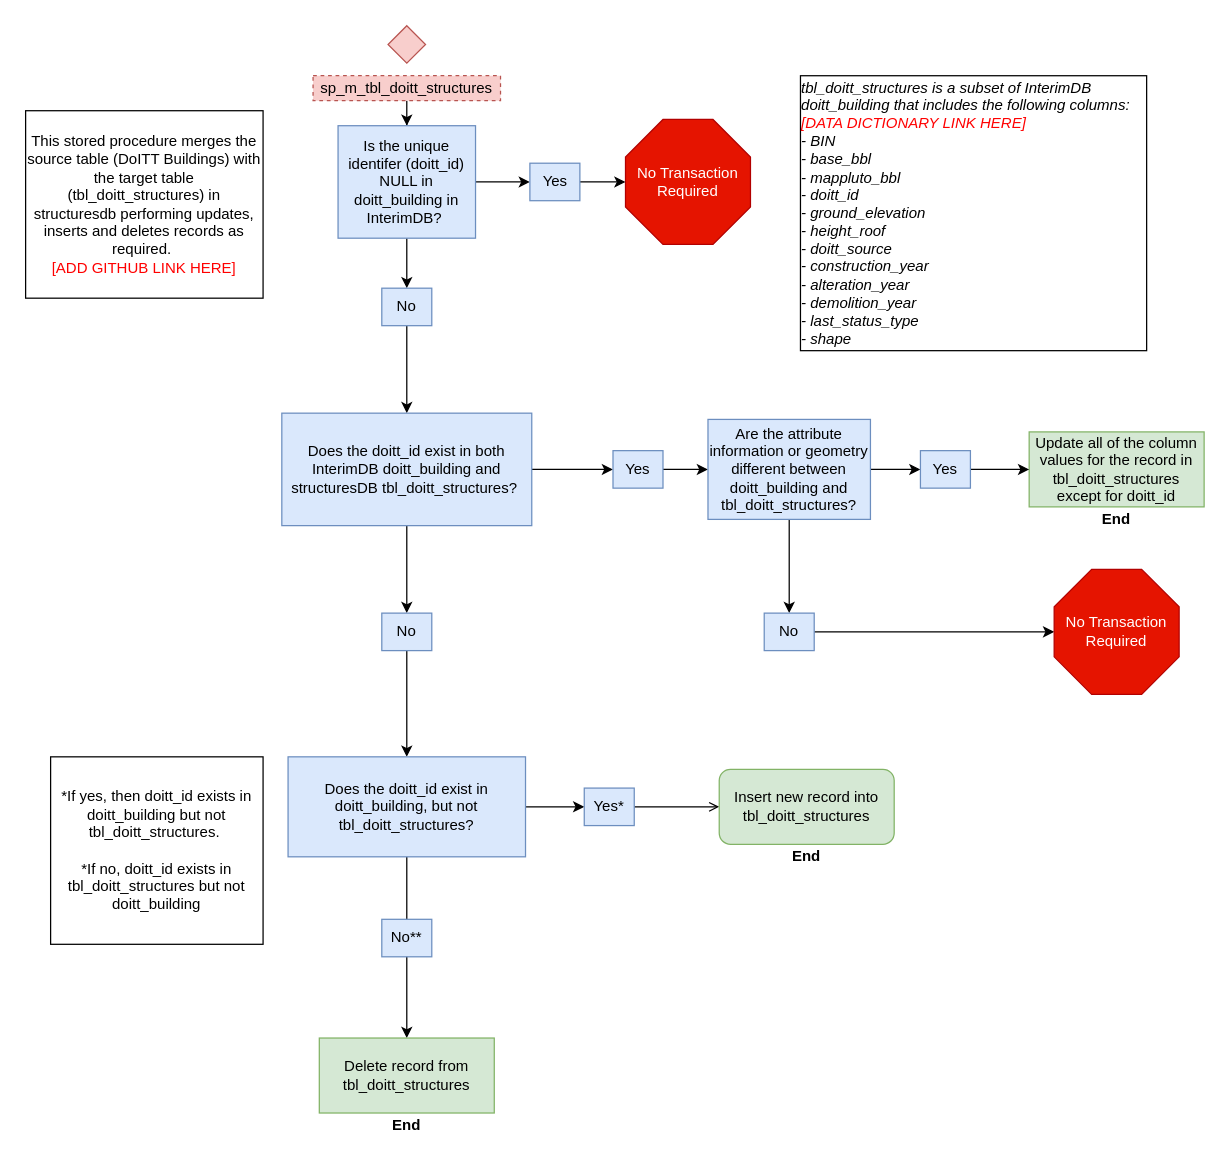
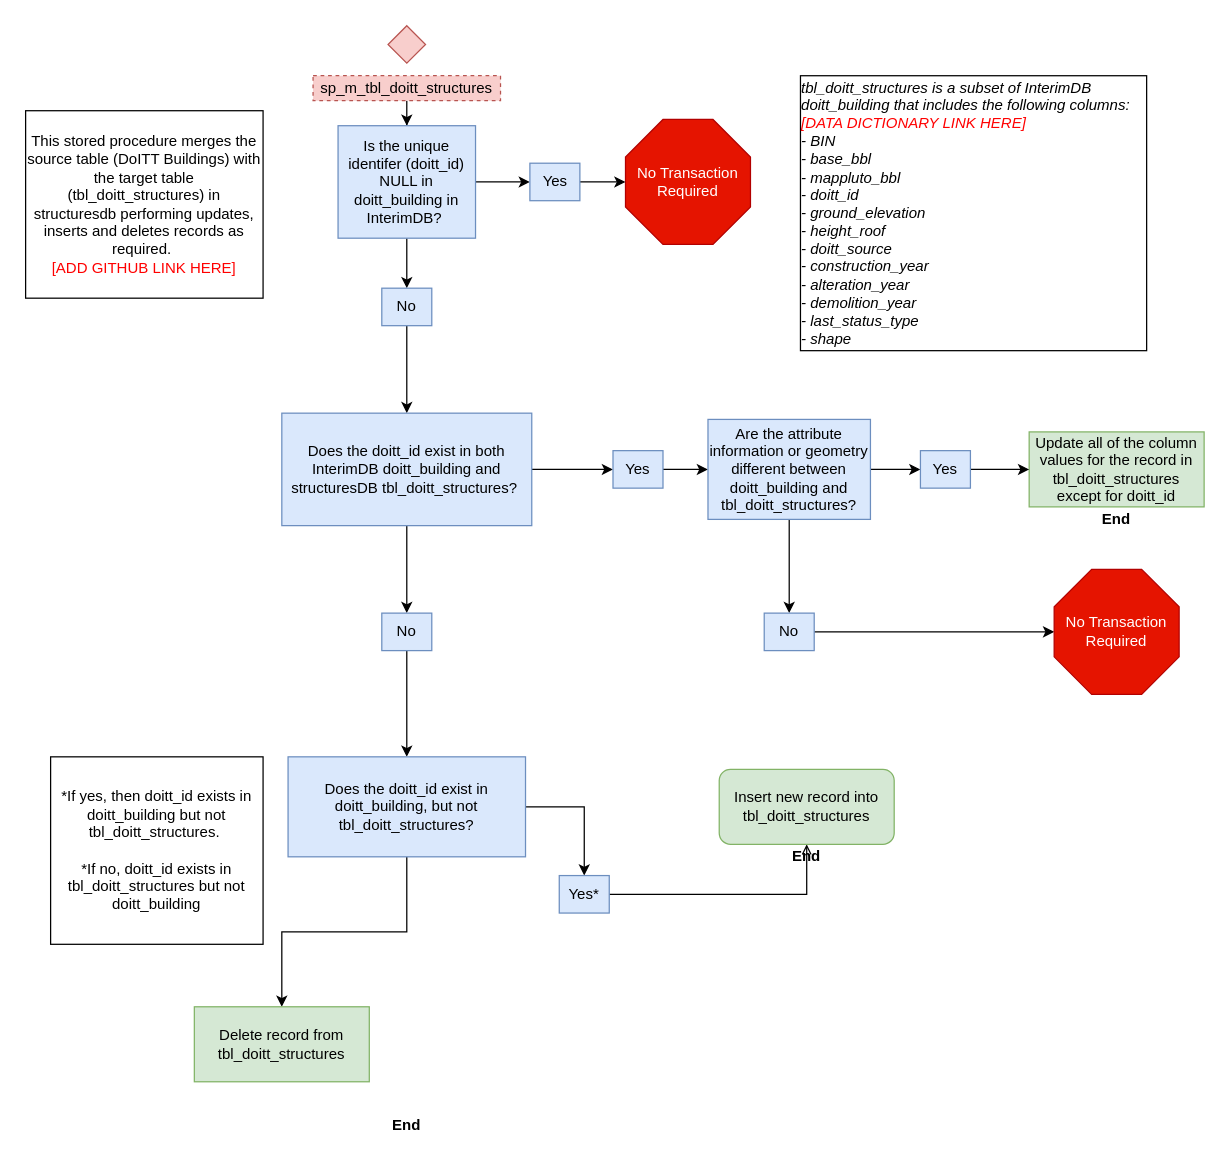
node "Yes*": moved (609, 807) -> (584, 894)
node "No**": removed
node "Delete record from tbl_doitt_structures": moved (407, 1076) -> (282, 1044)
